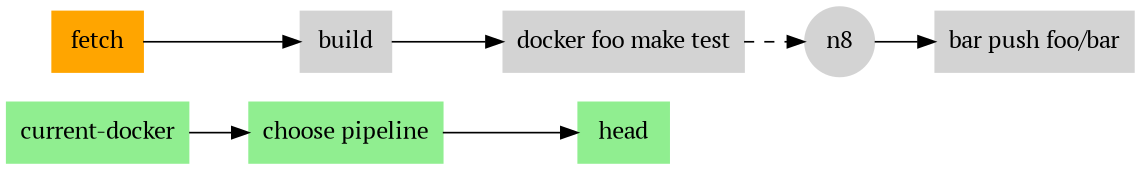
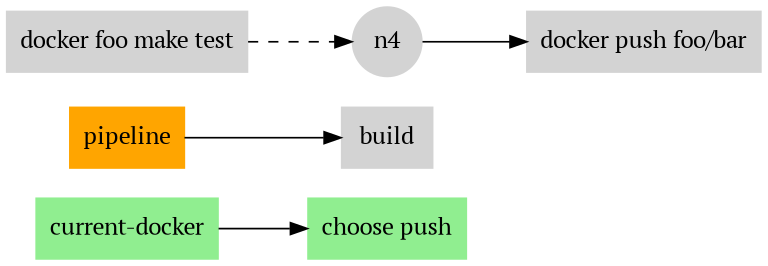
node "fetch": label "fetch" -> "pipeline"
edge "build" -> "docker foo make test": removed
node "n8": label "n8" -> "n4"
node "bar push foo/bar": label "bar push foo/bar" -> "docker push foo/bar"
node "choose pipeline": label "choose pipeline" -> "choose push"
node "head": removed
